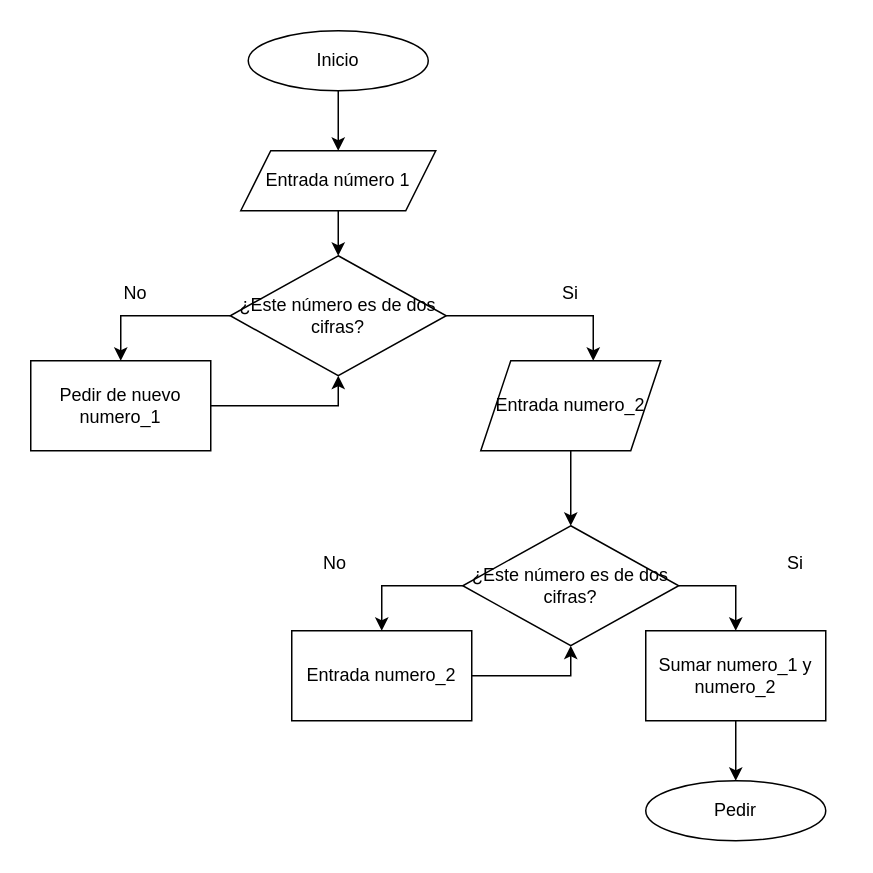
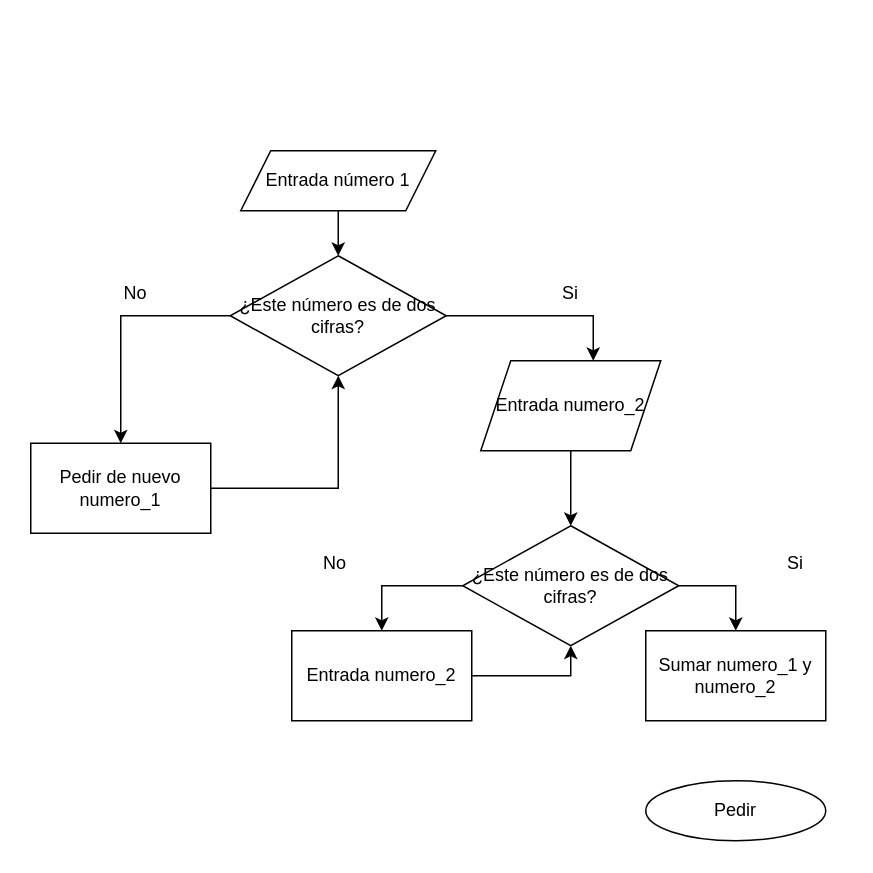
node "Inicio": removed
edge "Inicio" -> "Entrada número 1": removed
node "Pedir de nuevo numero_1": moved (121, 406) -> (121, 488)
edge "Sumar numero_1 y numero_2" -> "Pedir": removed
